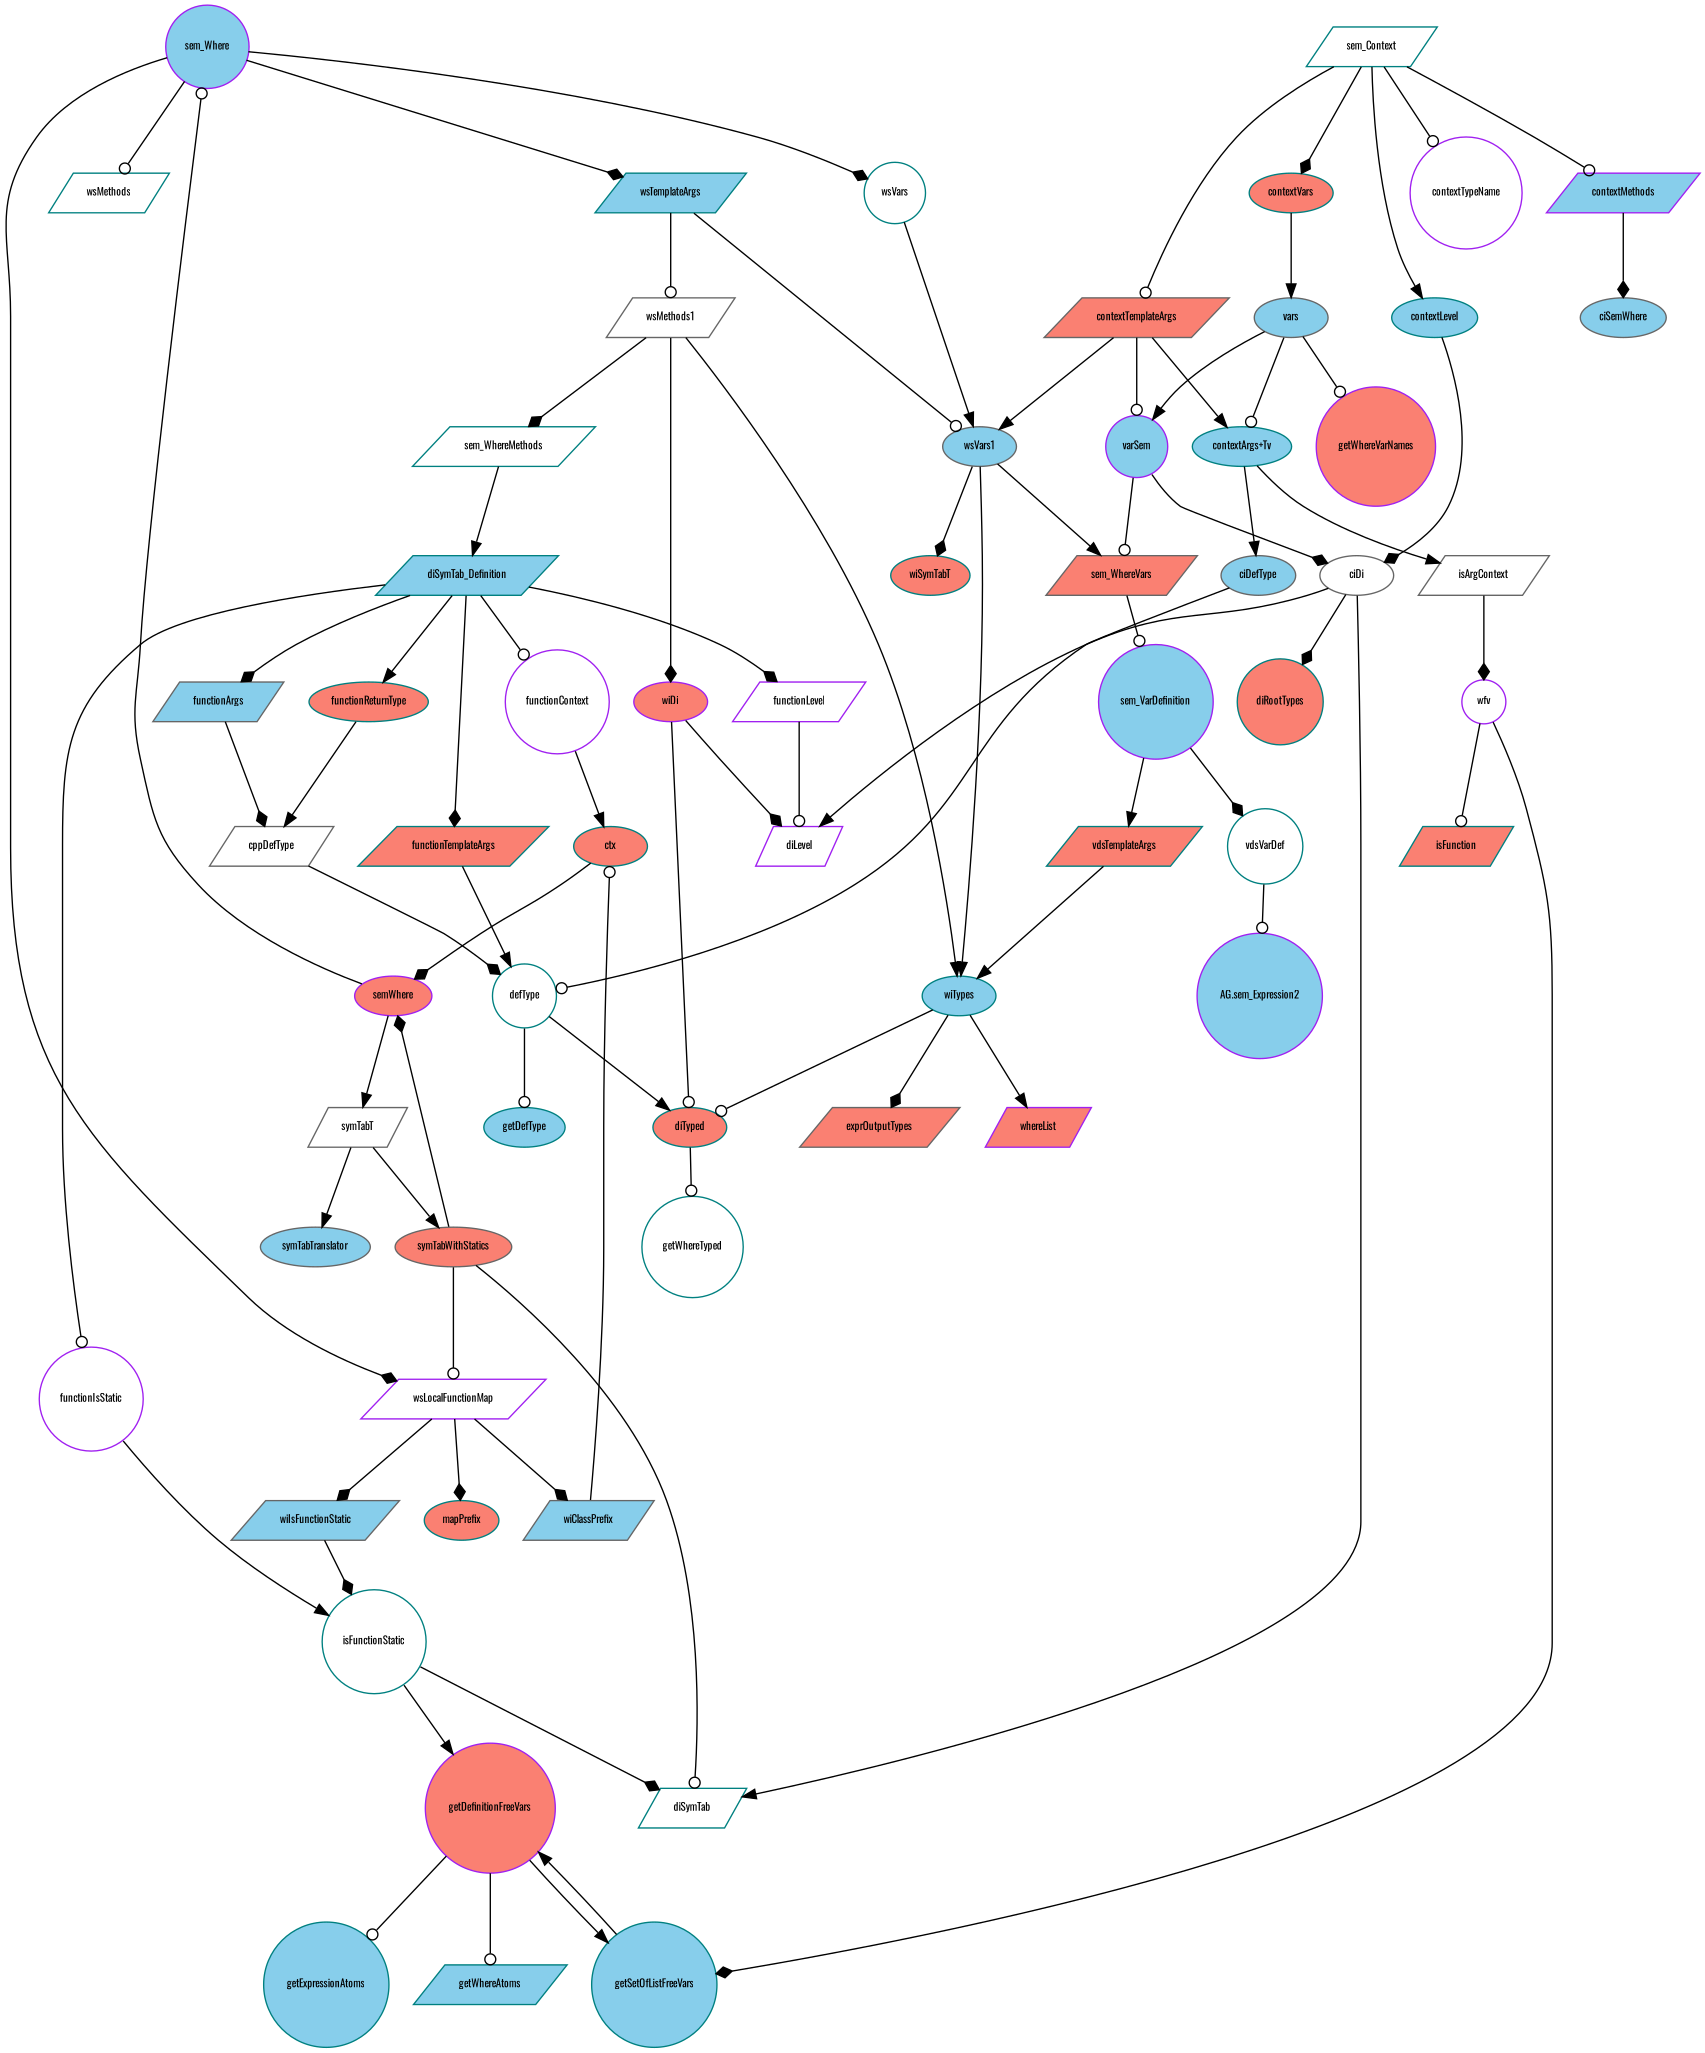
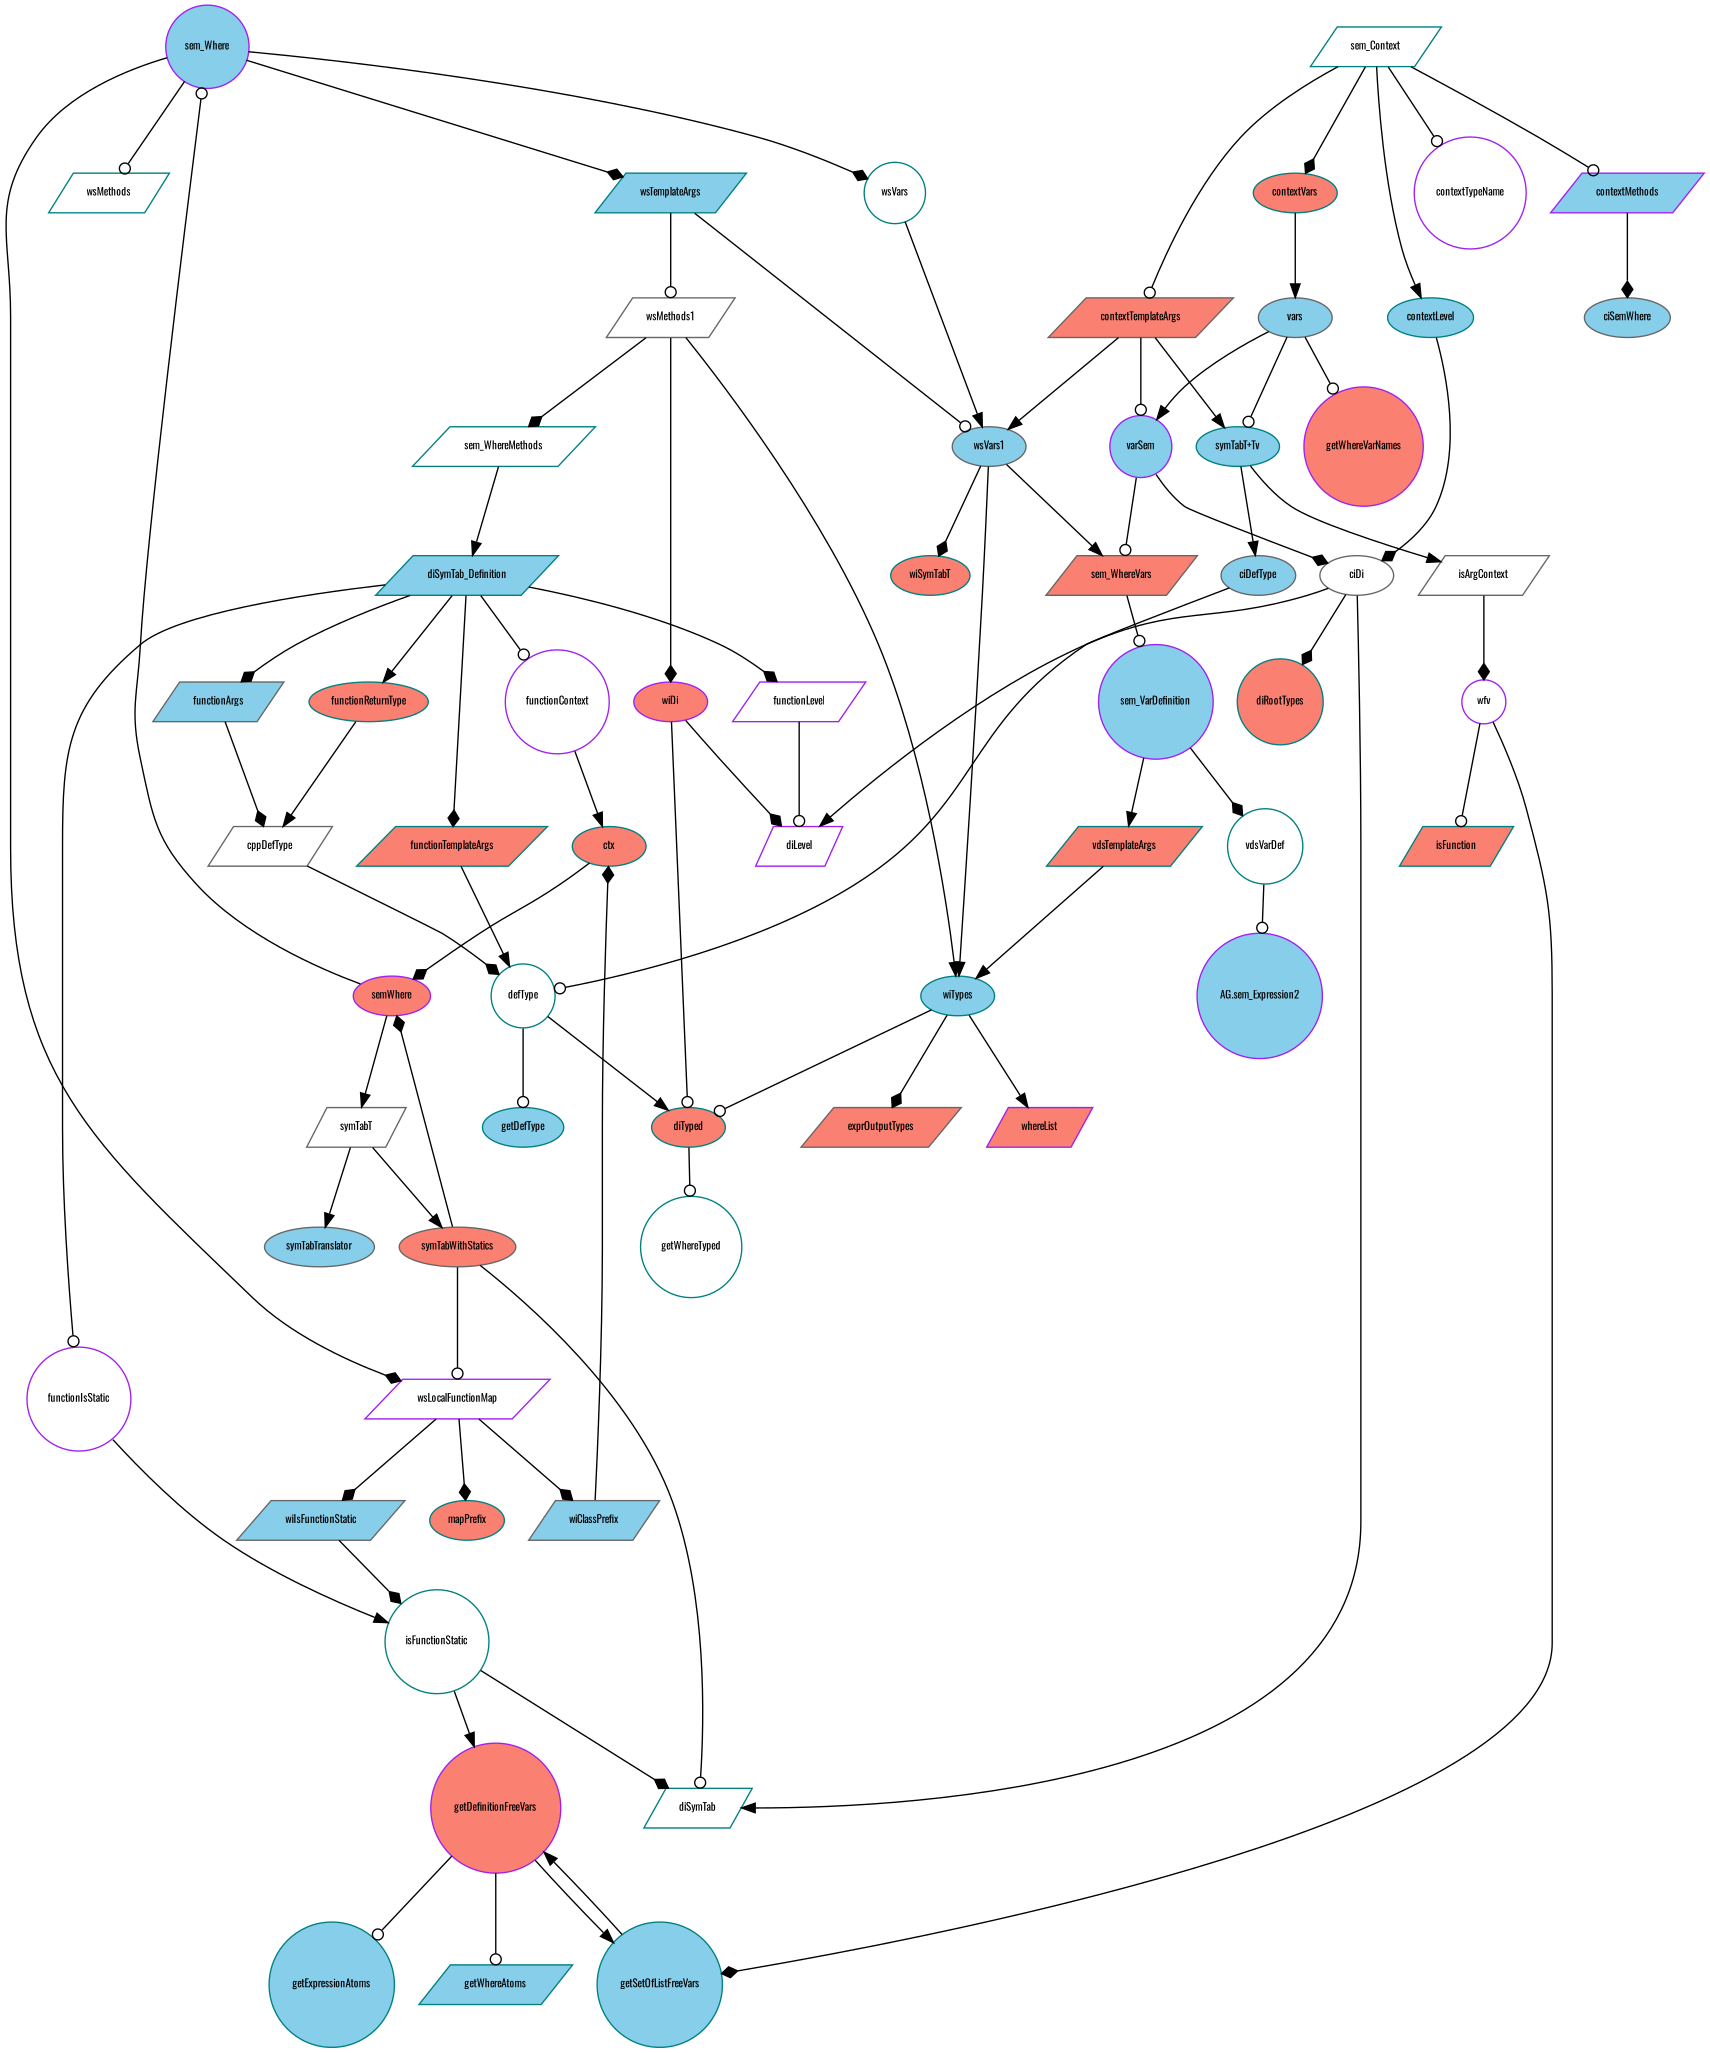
node "contextArgs+Tv": label "contextArgs+Tv" -> "symTabT+Tv"
edge "wiClassPrefix" -> "ctx": arrowhead odot -> diamond
